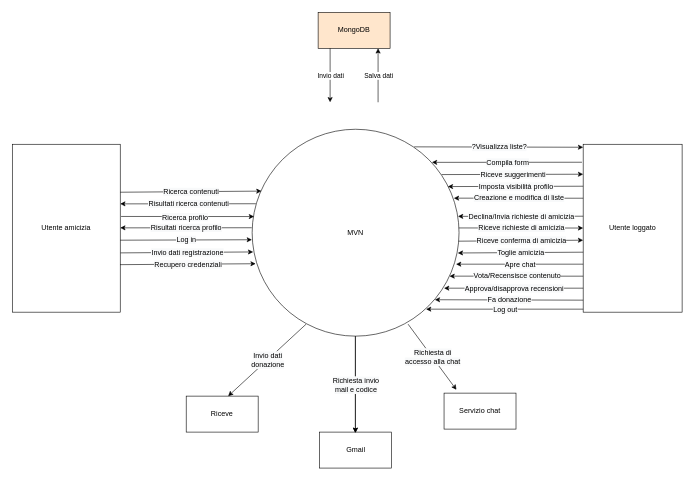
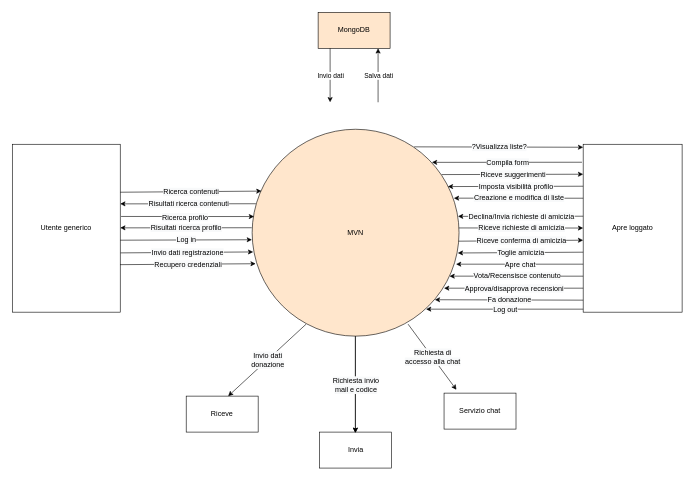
node "Utente amicizia": label "Utente amicizia" -> "Utente generico"
node "Utente loggato": label "Utente loggato" -> "Apre loggato"
node "MVN": fillcolor #ffffff -> #ffe6cc
node "Gmail": label "Gmail" -> "Invia"
